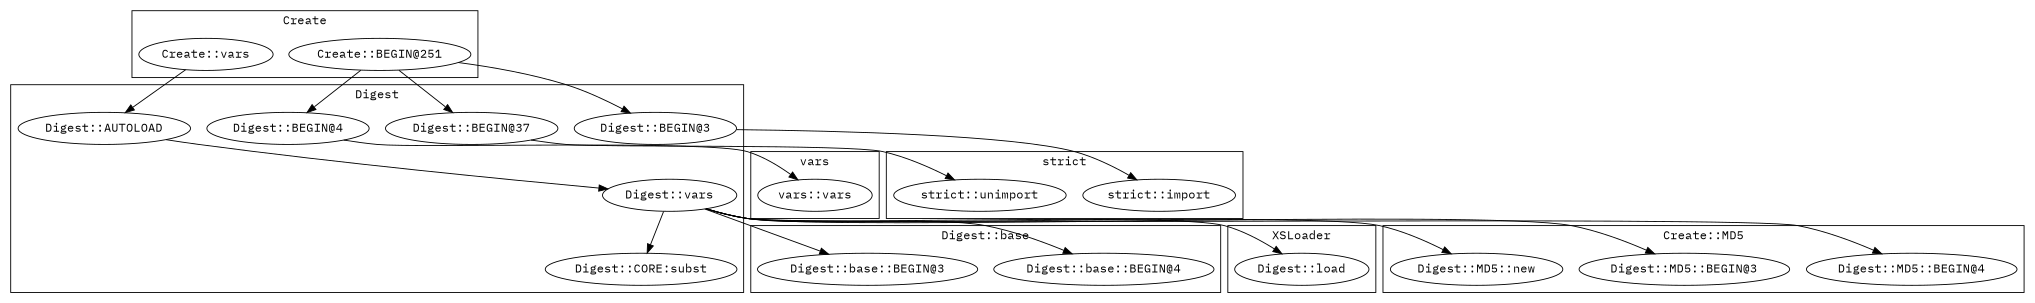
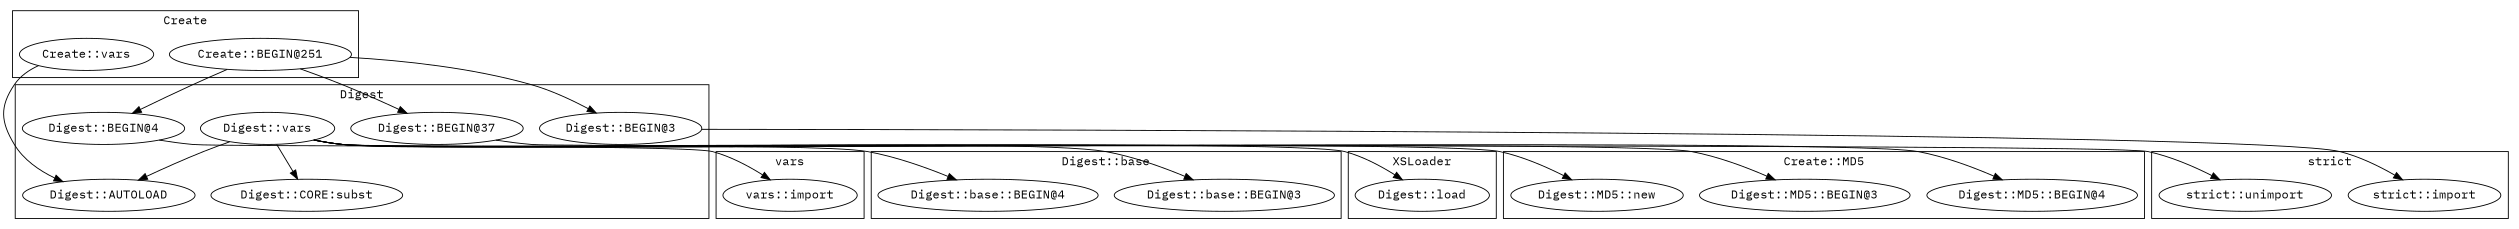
edge "Digest::AUTOLOAD" -> "Digest::vars": reversed
node "vars::vars": label "vars::vars" -> "vars::import"
